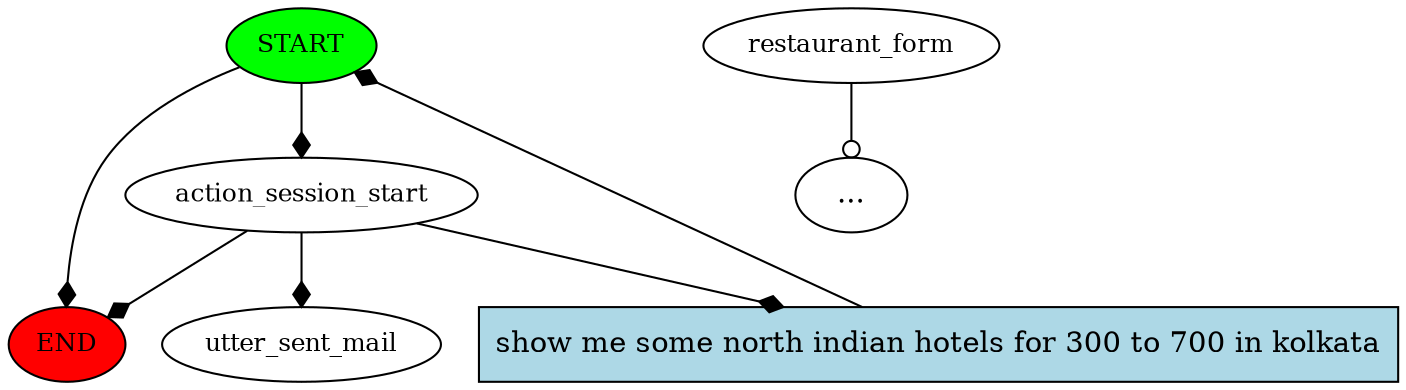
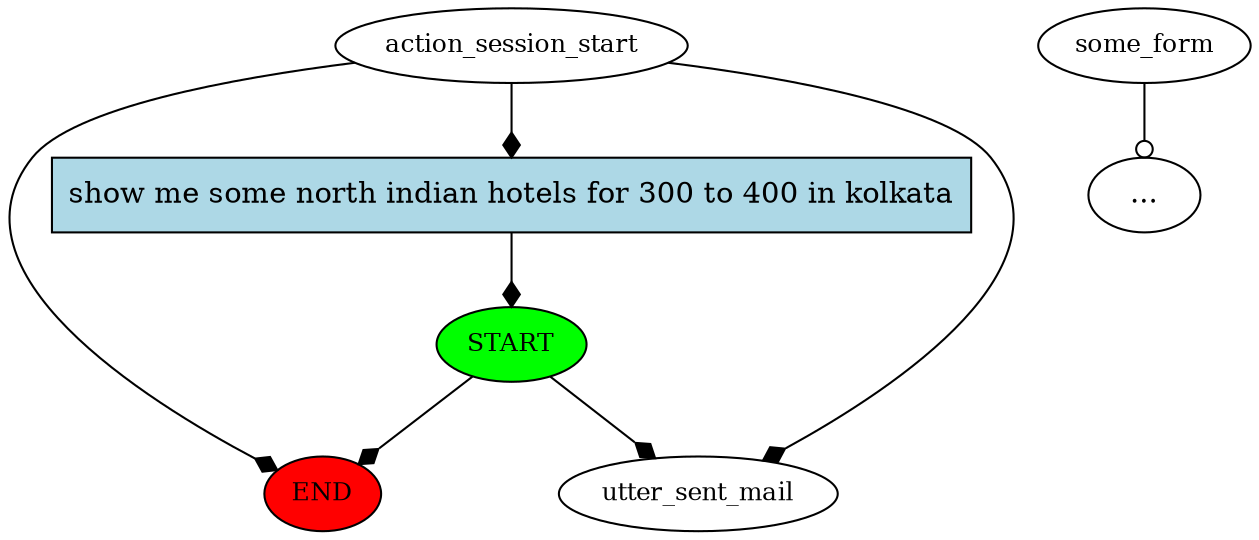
node "restaurant_form": label "restaurant_form" -> "some_form"
edge "START" -> "action_session_start": now "START" -> "utter_sent_mail"
node "show me some north indian hotels for 300 to 700 in kolkata": label "show me some north indian hotels for 300 to 700 in kolkata" -> "show me some north indian hotels for 300 to 400 in kolkata"
